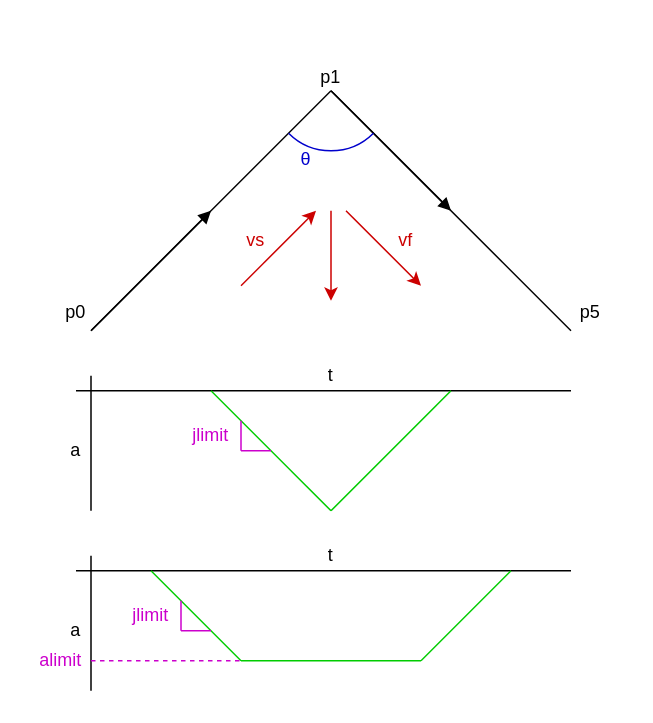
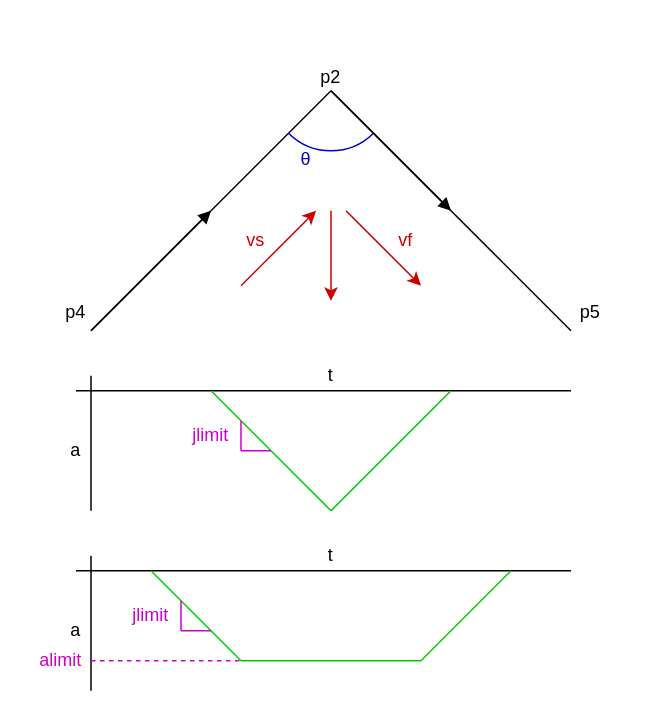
node "p1": label "p1" -> "p2"
node "p0": label "p0" -> "p4"
